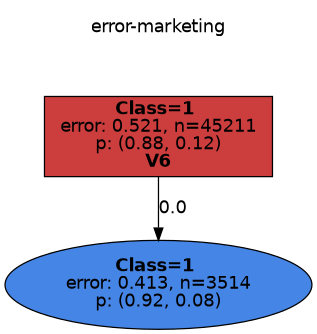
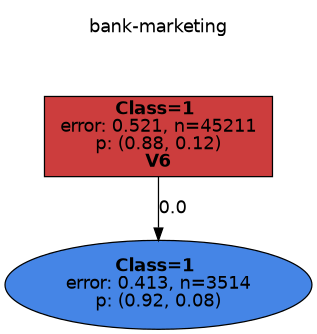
node "error-marketing": label "error-marketing" -> "bank-marketing"
